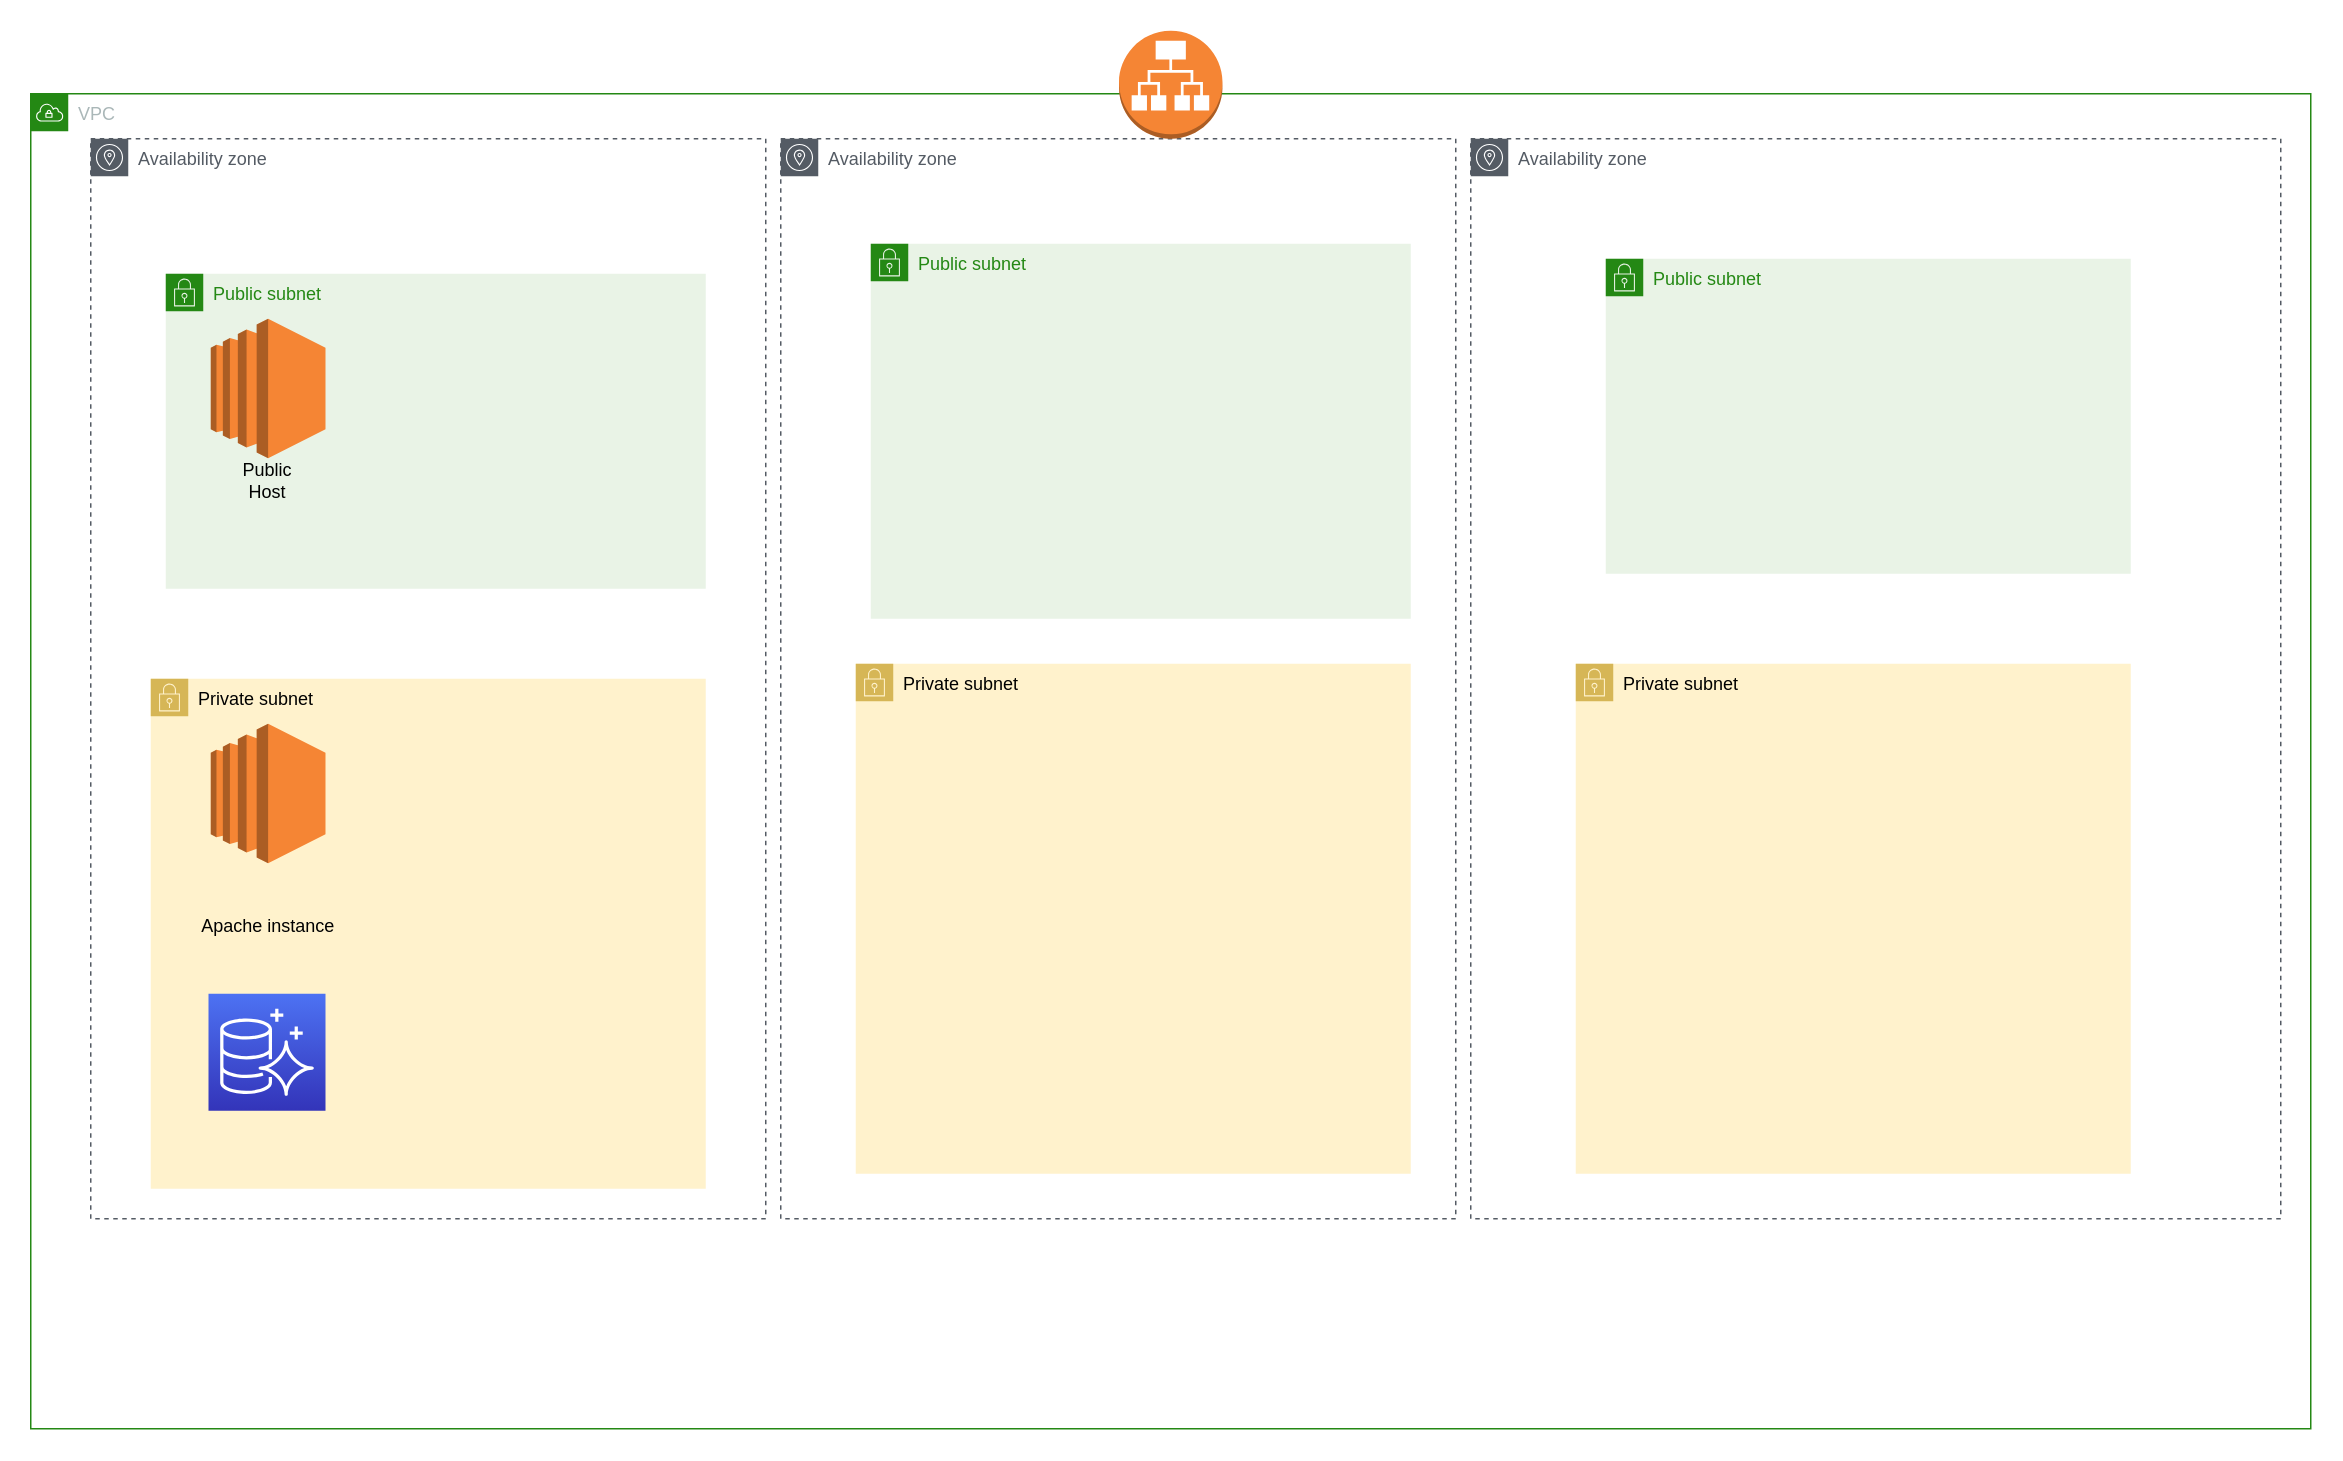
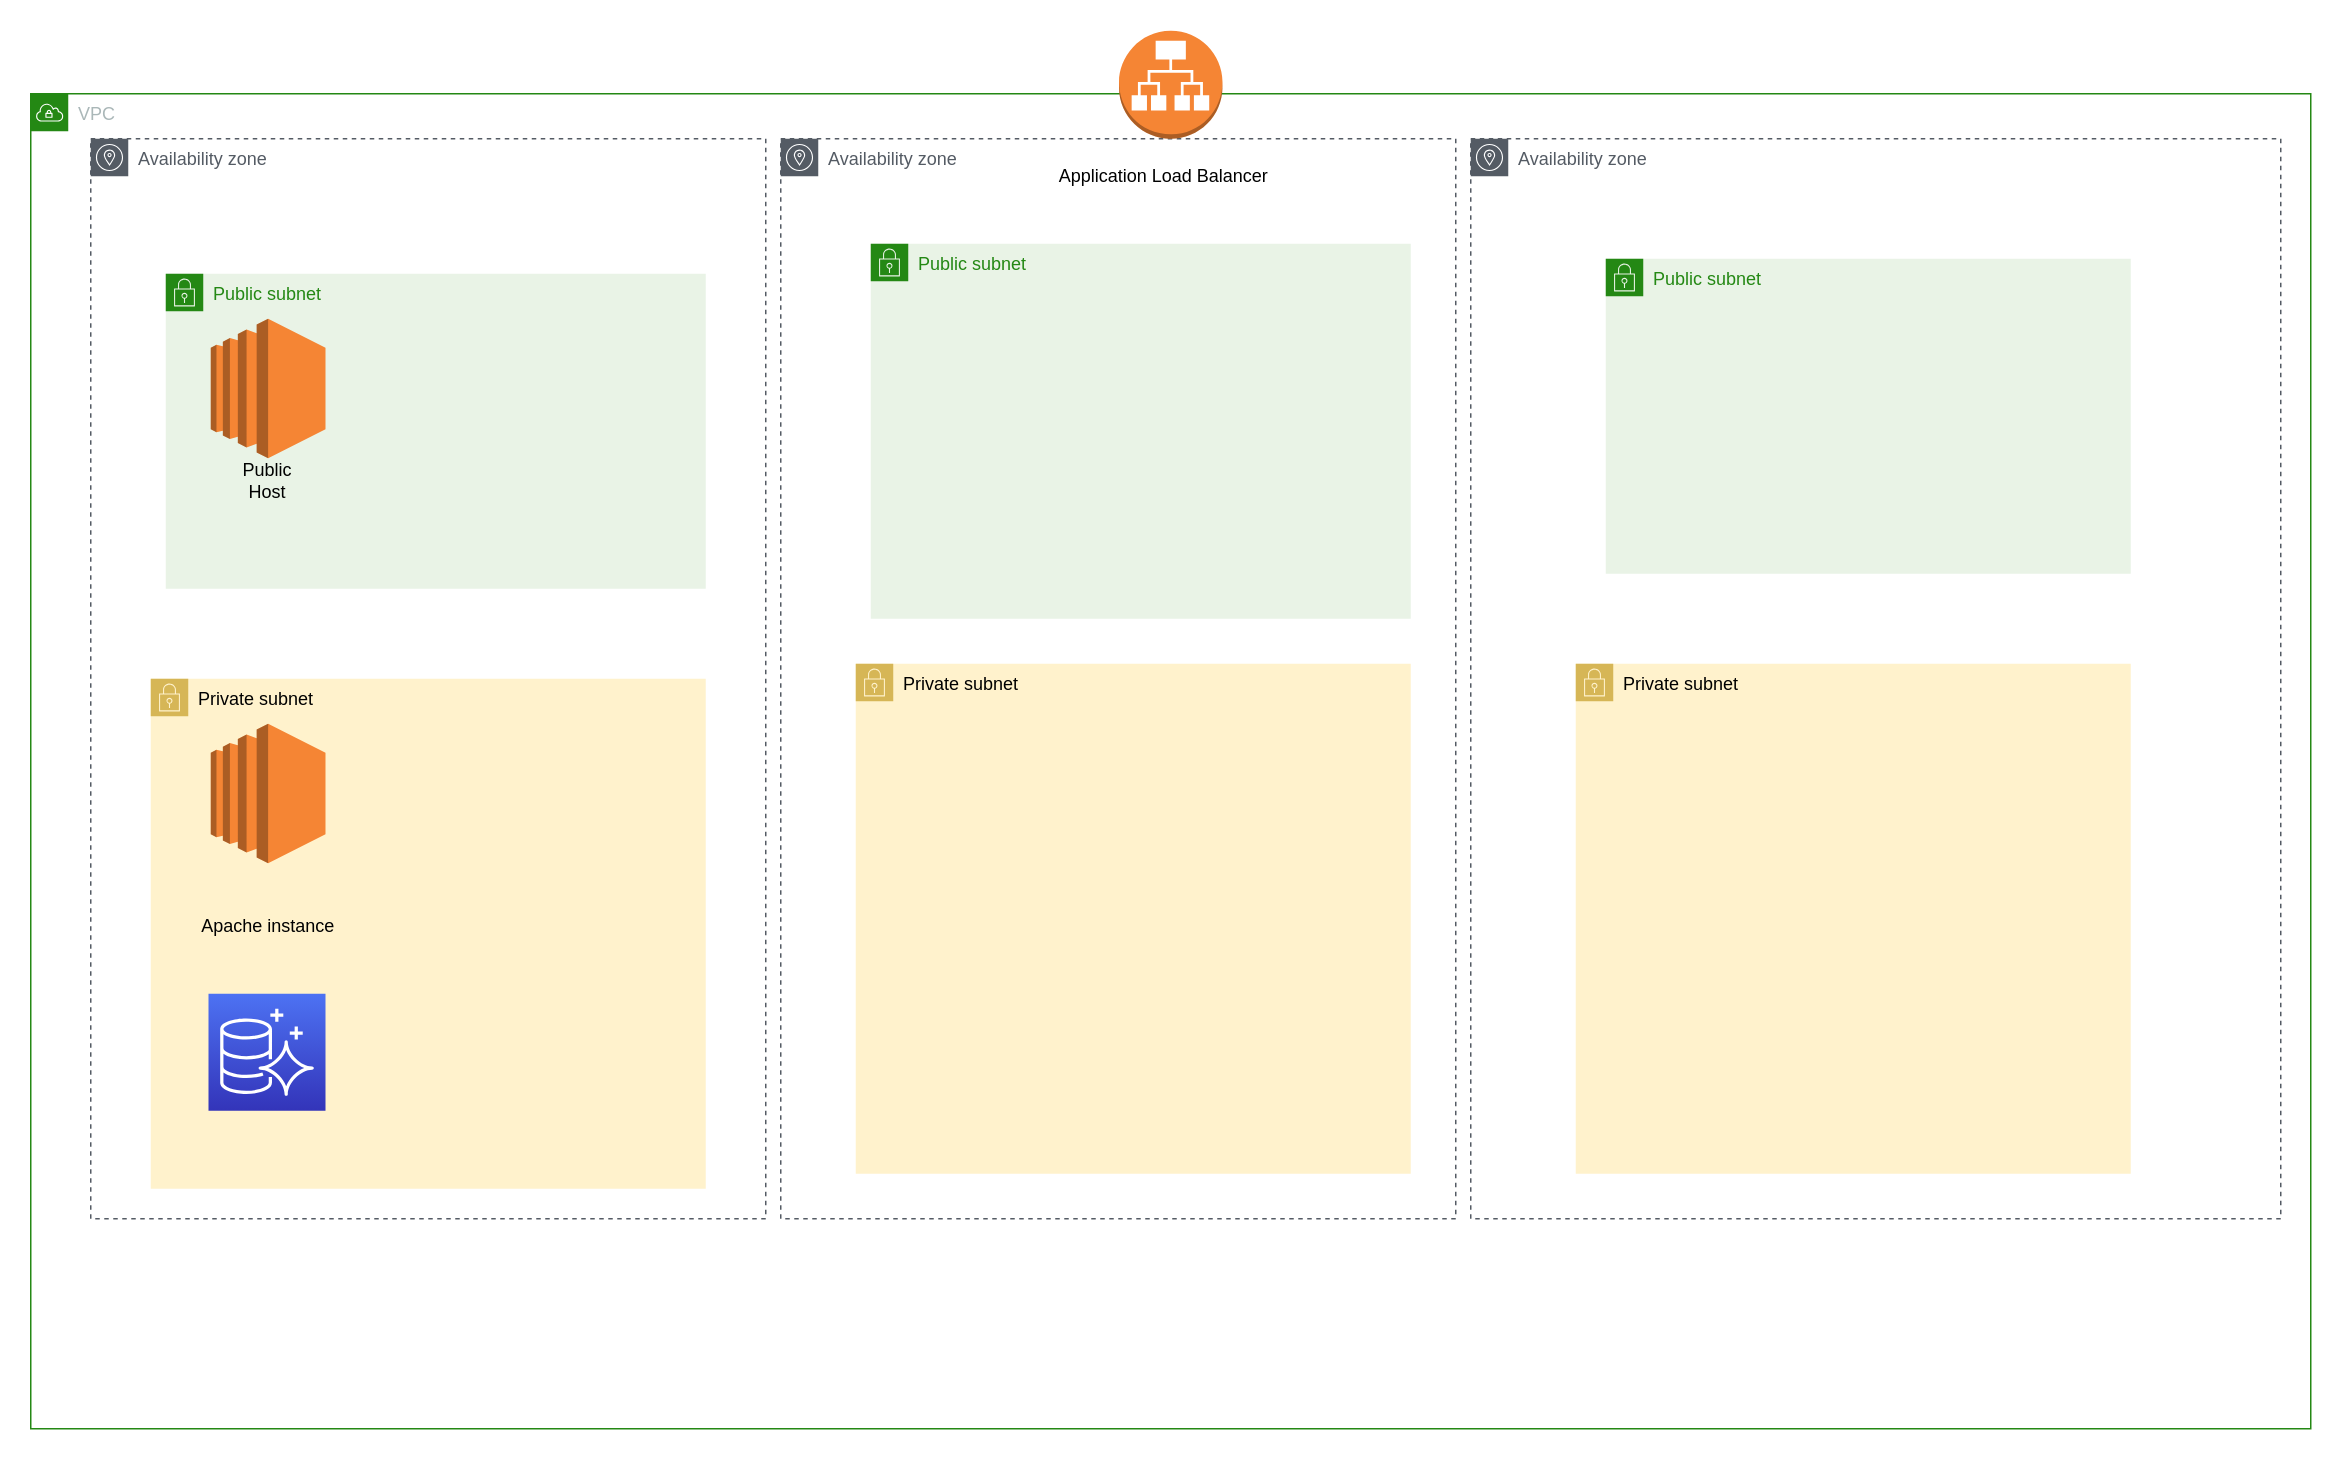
node "Application Load Balancer": added
